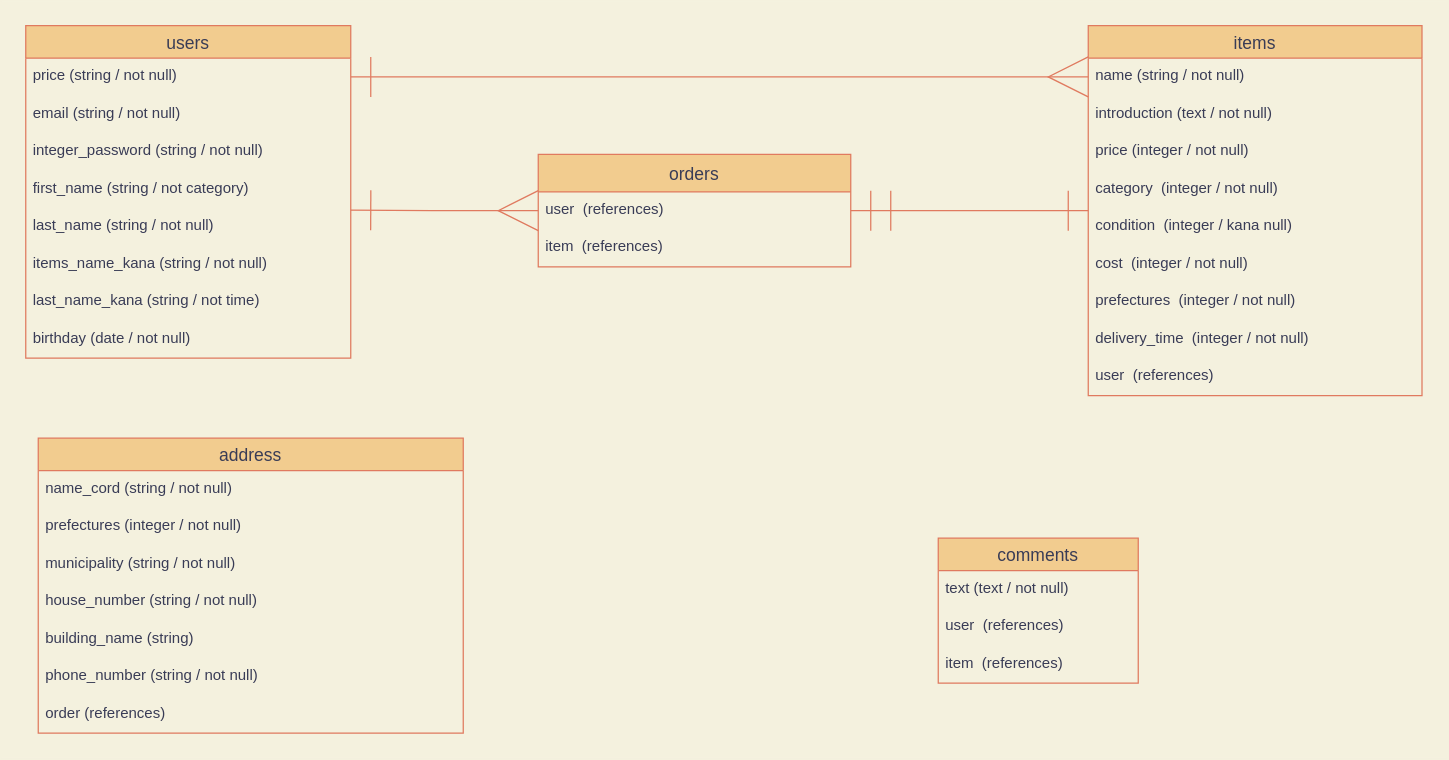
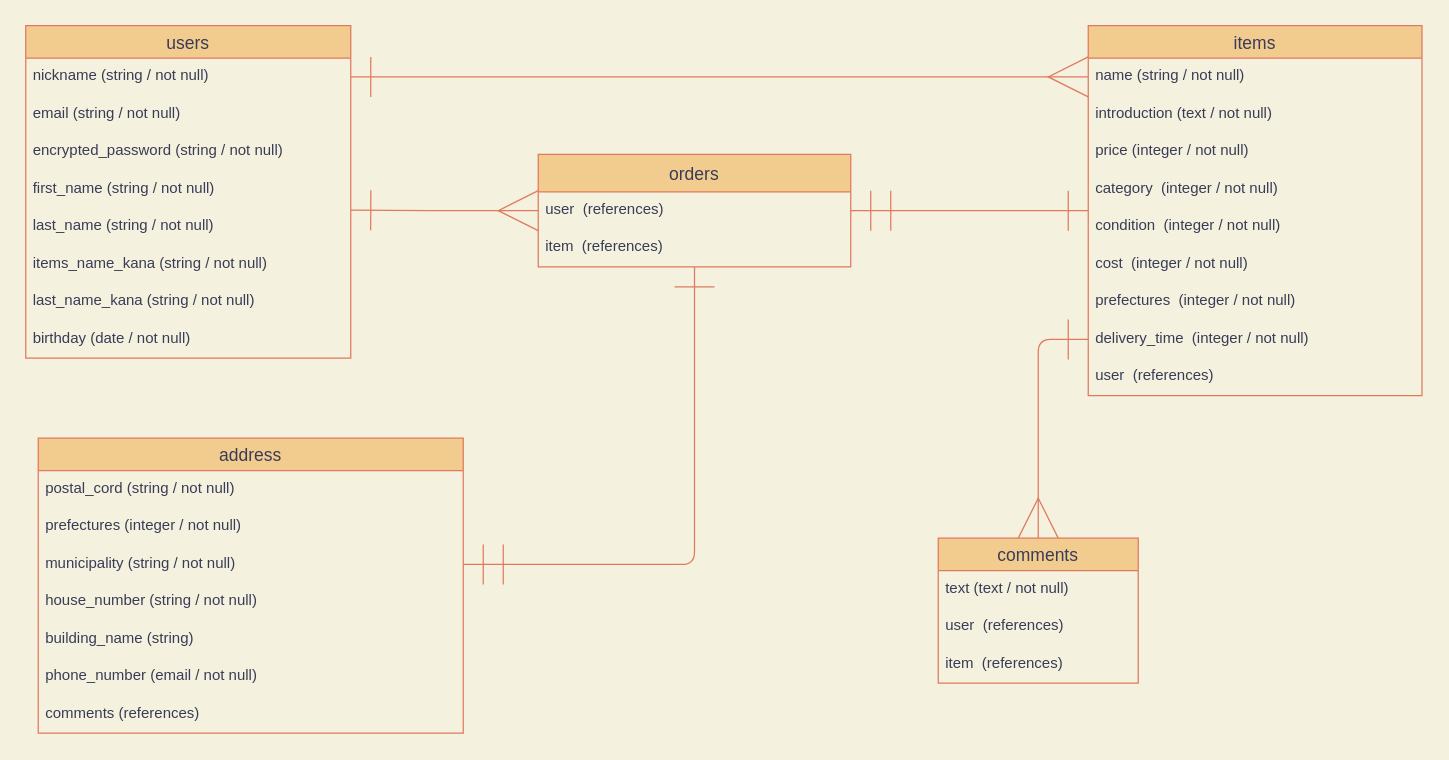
node "price (string / not null)": label "price (string / not null)" -> "nickname (string / not null)"
node "integer_password (string / not null)": label "integer_password (string / not null)" -> "encrypted_password (string / not null)"
node "first_name (string / not category)": label "first_name (string / not category)" -> "first_name (string / not null)"
node "condition (integer / kana null)": label "condition (integer / kana null)" -> "condition (integer / not null)"
node "last_name_kana (string / not time)": label "last_name_kana (string / not time)" -> "last_name_kana (string / not null)"
edge "delivery_time (integer / not null)" -- "comments": added
node "name_cord (string / not null)": label "name_cord (string / not null)" -> "postal_cord (string / not null)"
edge "orders" -- "municipality (string / not null)": added
node "phone_number (string / not null)": label "phone_number (string / not null)" -> "phone_number (email / not null)"
node "order (references)": label "order (references)" -> "comments (references)"
